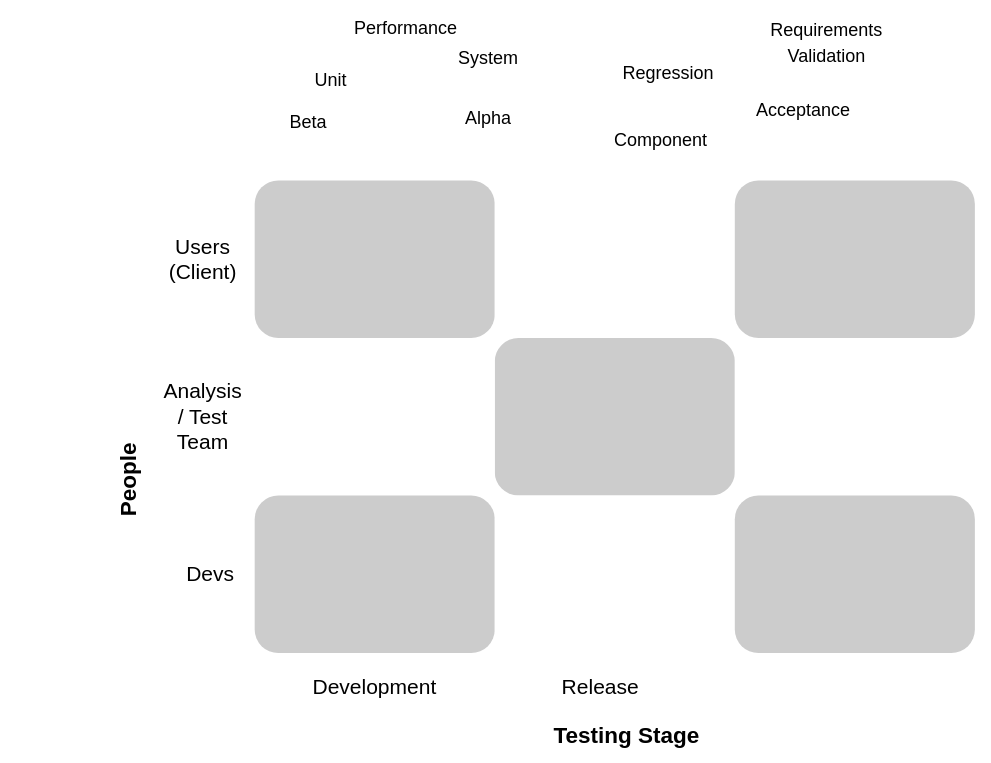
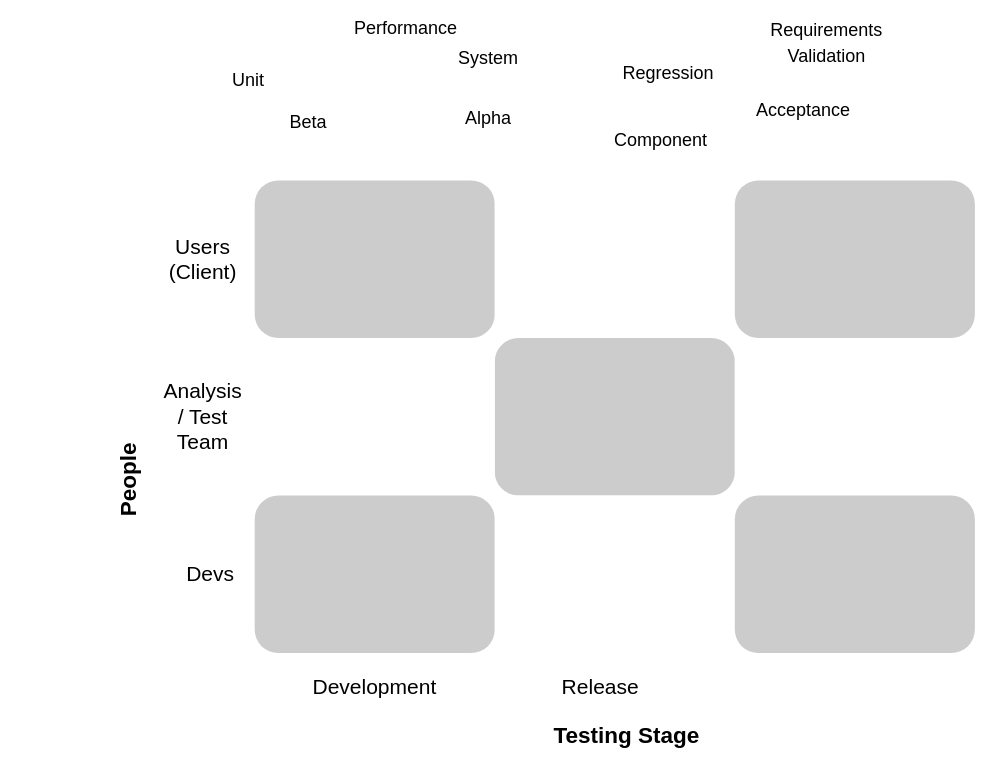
node "Unit": moved (331, 79) -> (248, 79)
